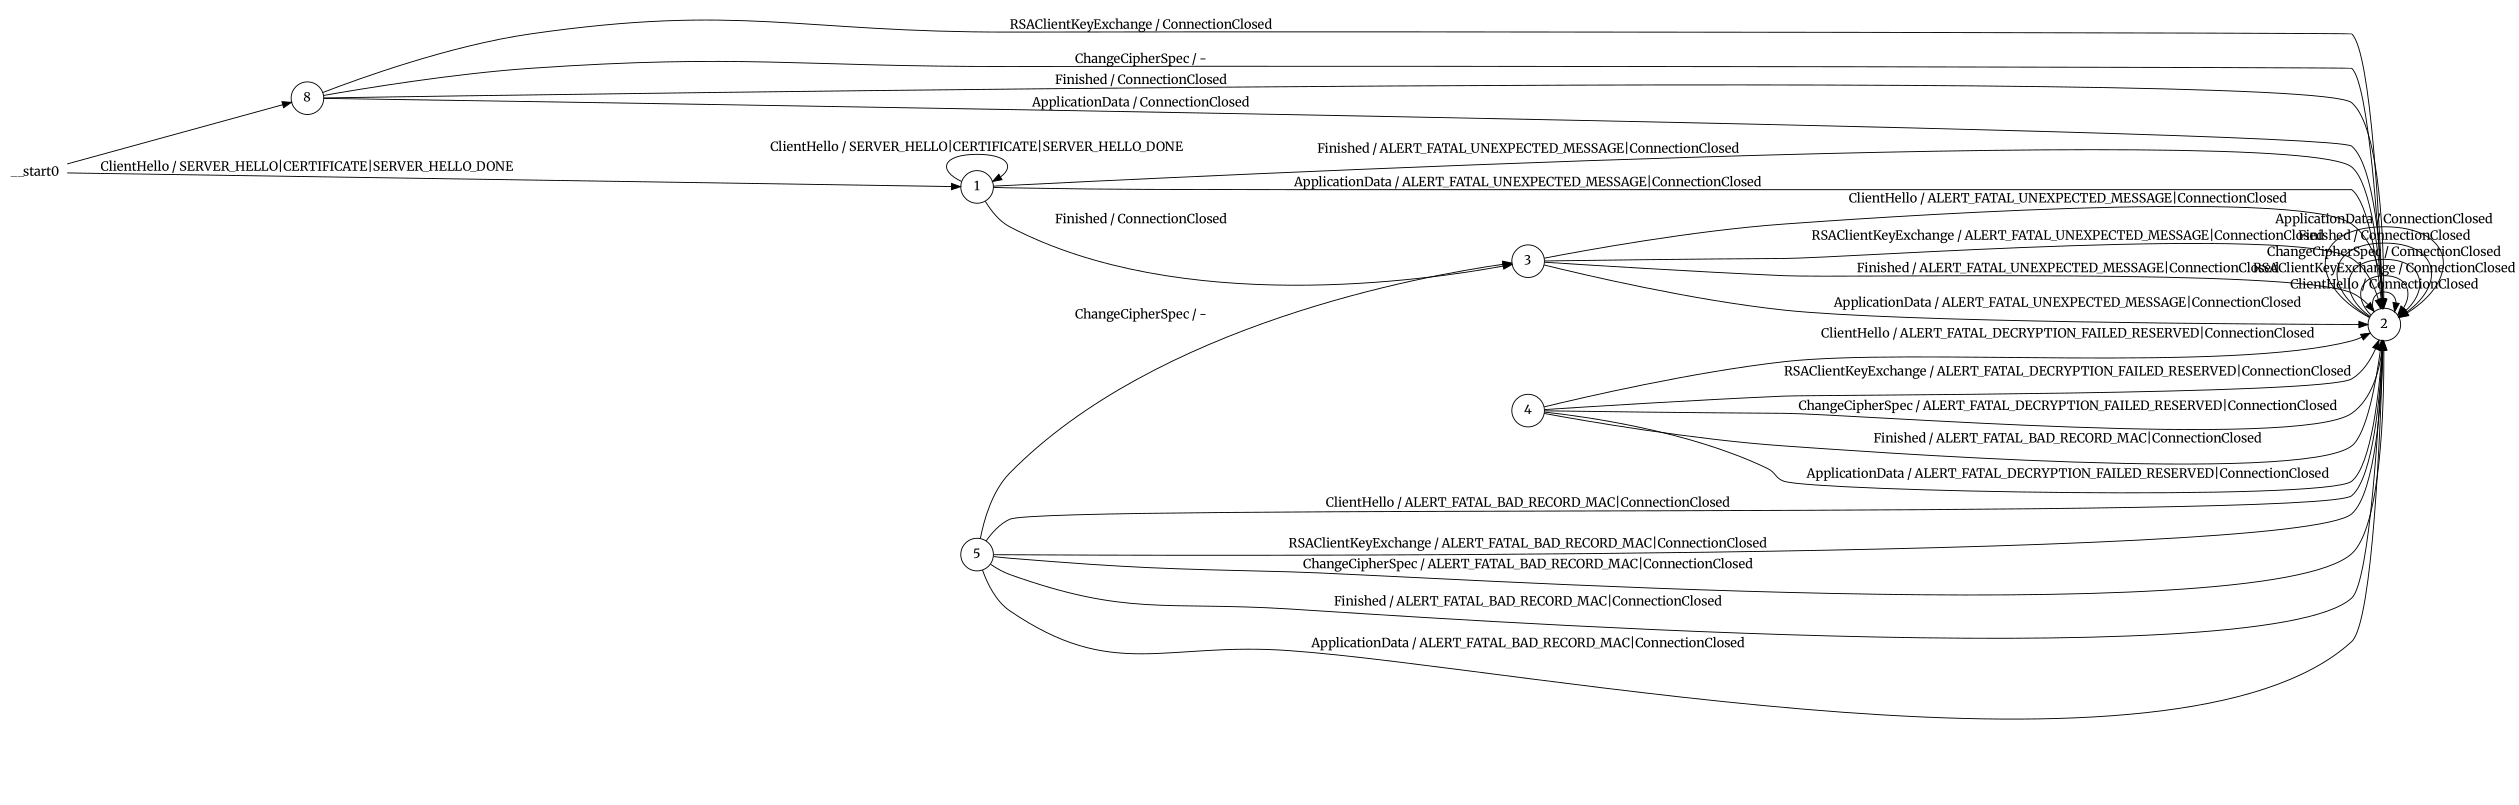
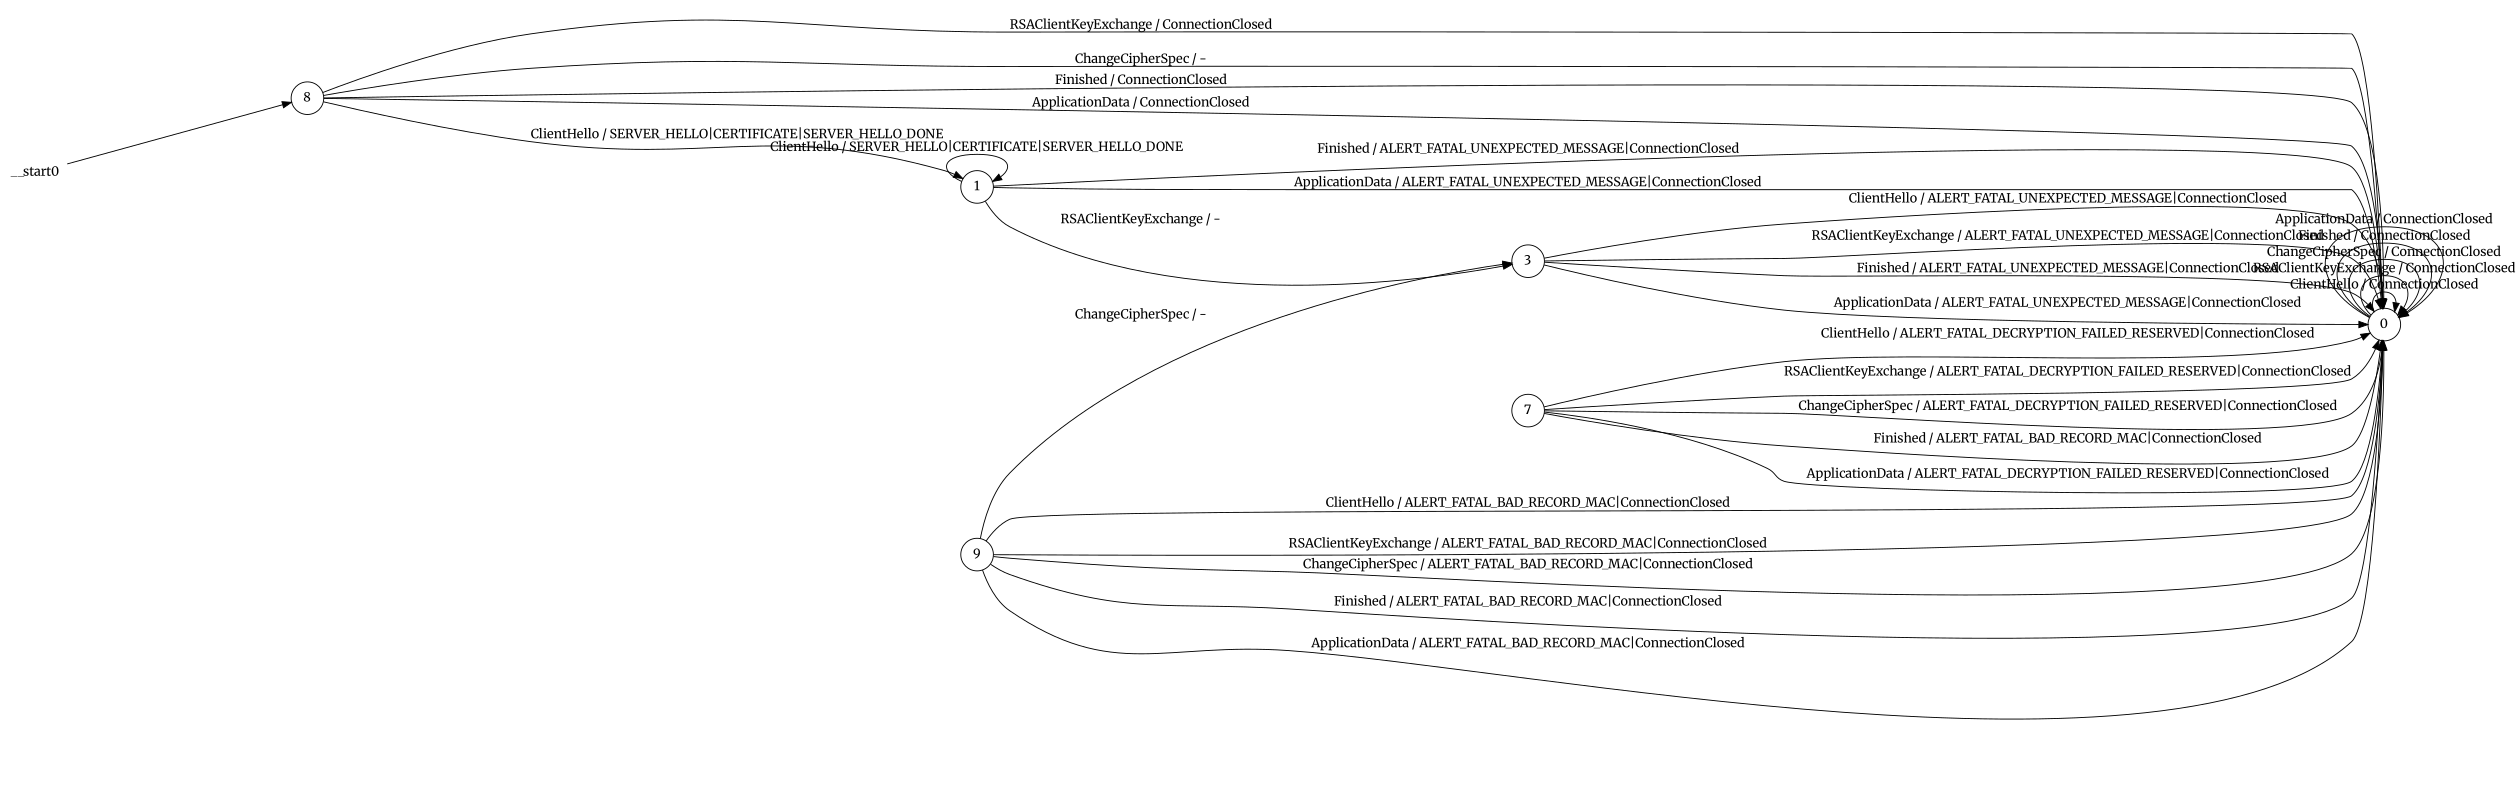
edge "__start0" -> "1": now "8" -> "1"
edge "1" -> "3": label "Finished / ConnectionClosed" -> "RSAClientKeyExchange / -"
node "2": label "2" -> "0"
node "4": label "4" -> "7"
node "5": label "5" -> "9"
